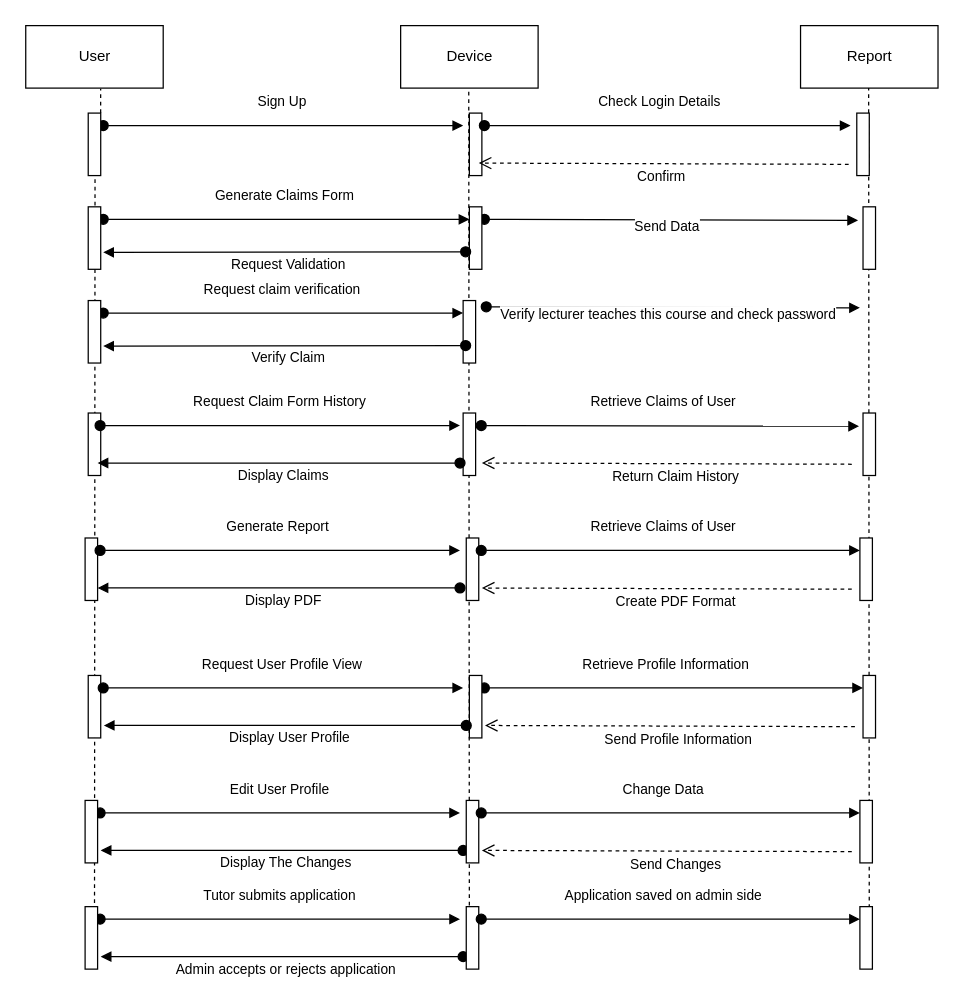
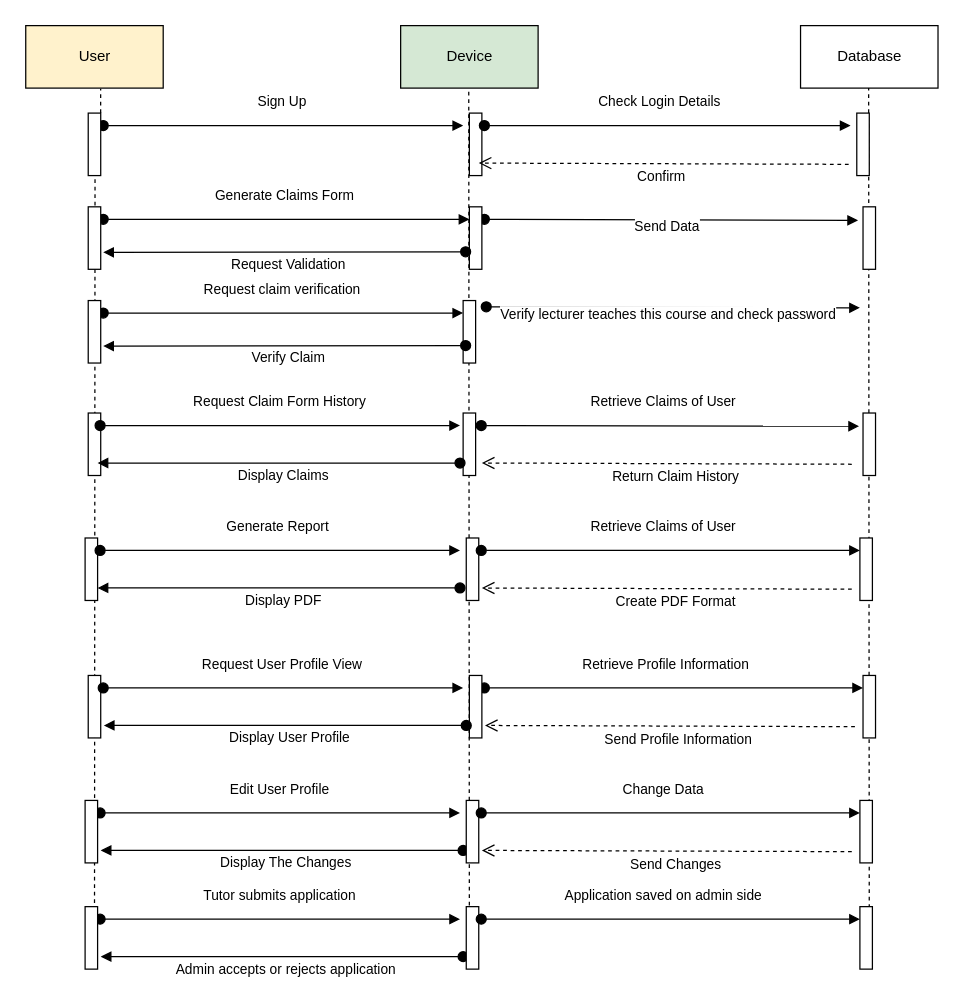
node "User": fillcolor #ffffff -> #fff2cc
node "Device": fillcolor #ffffff -> #d5e8d4
node "Report": label "Report" -> "Database"
